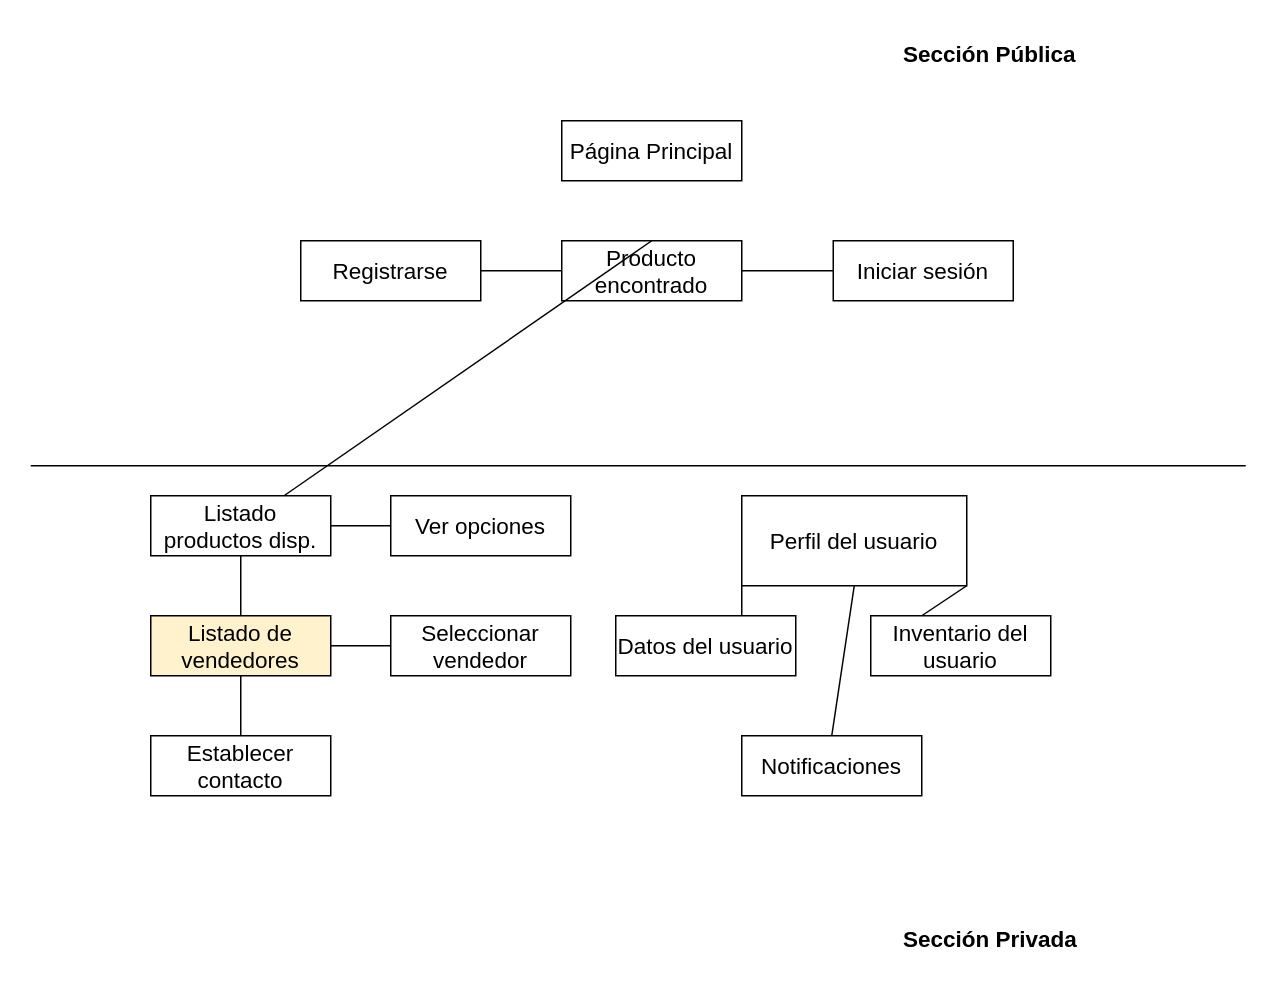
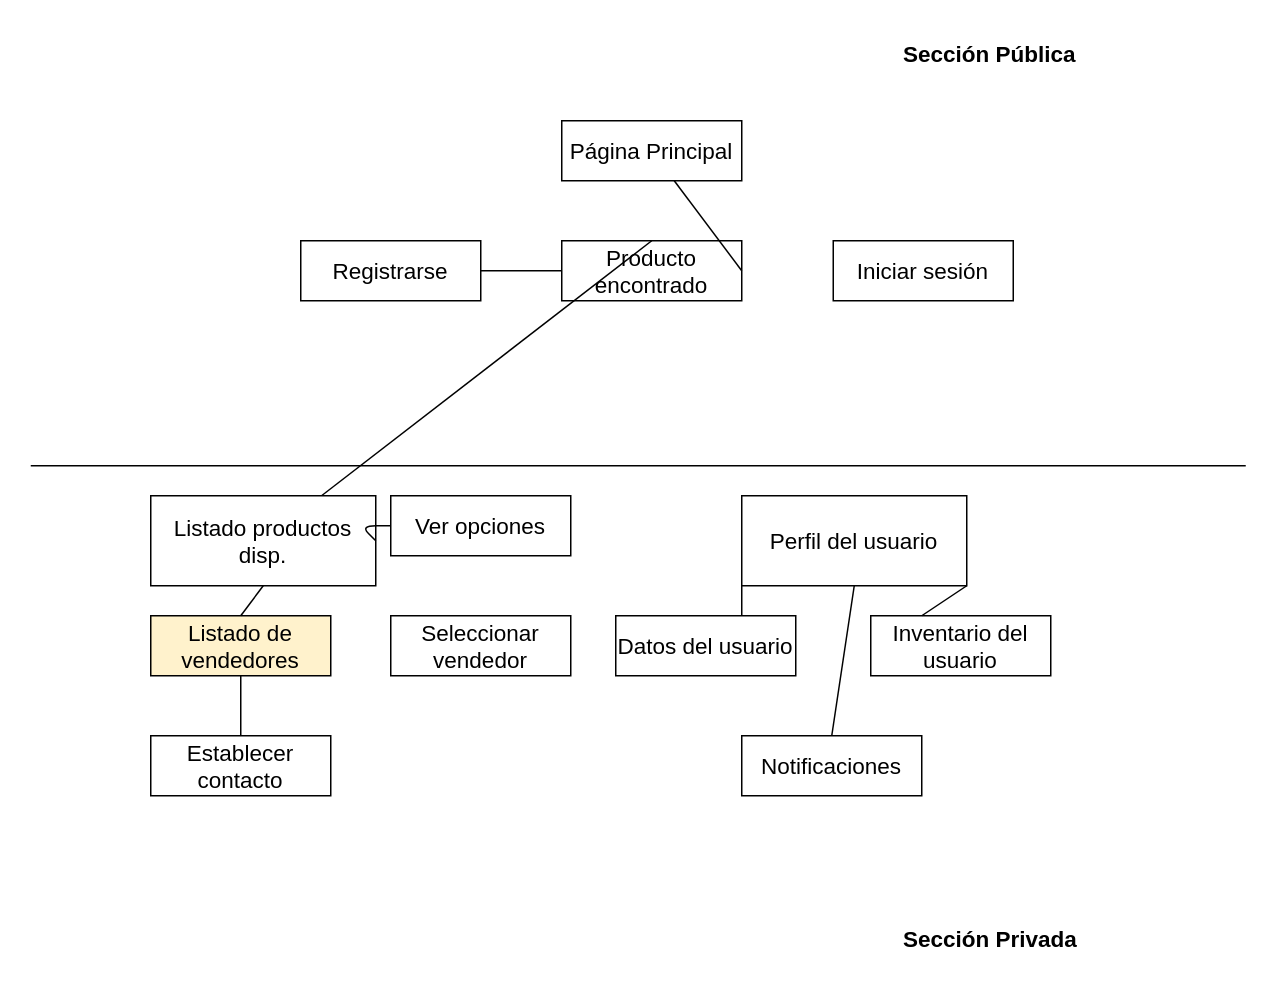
edge "Producto encontrado" -- "Iniciar sesión": now "Producto encontrado" -- "Página Principal"
node "Listado productos disp.": size 180x60 -> 225x90
edge "Listado de vendedores" -- "Seleccionar vendedor": removed
